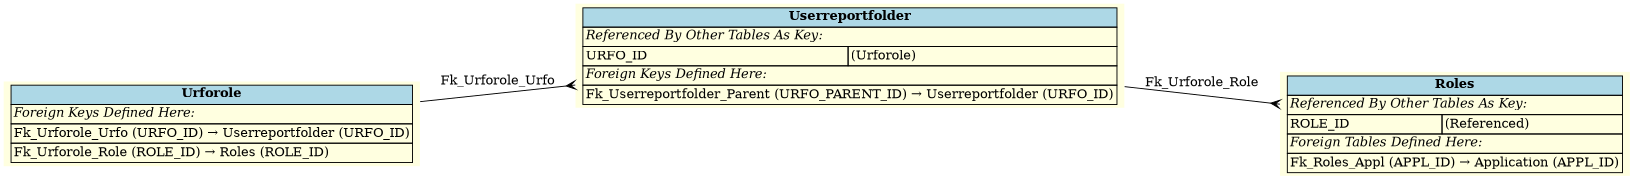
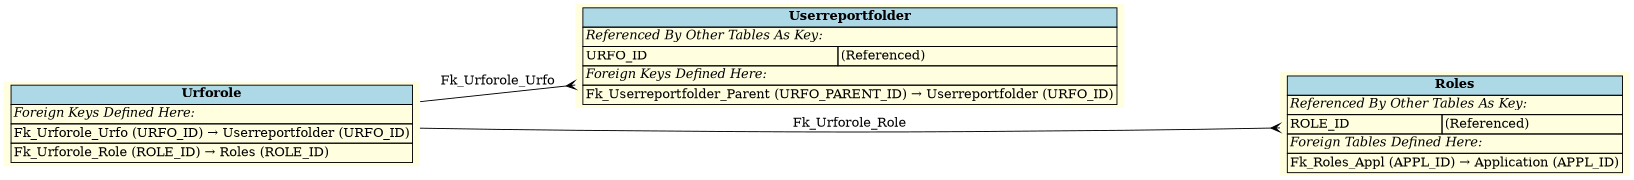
node "Userreportfolder": text "(Urforole)" -> "(Referenced)"
edge "Userreportfolder" -- "Roles": now "Urforole" -- "Roles"
